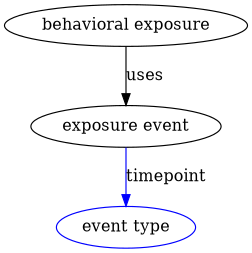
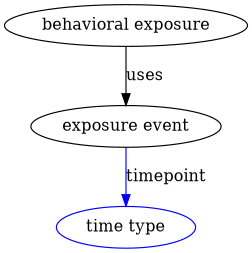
node "event type": label "event type" -> "time type"
